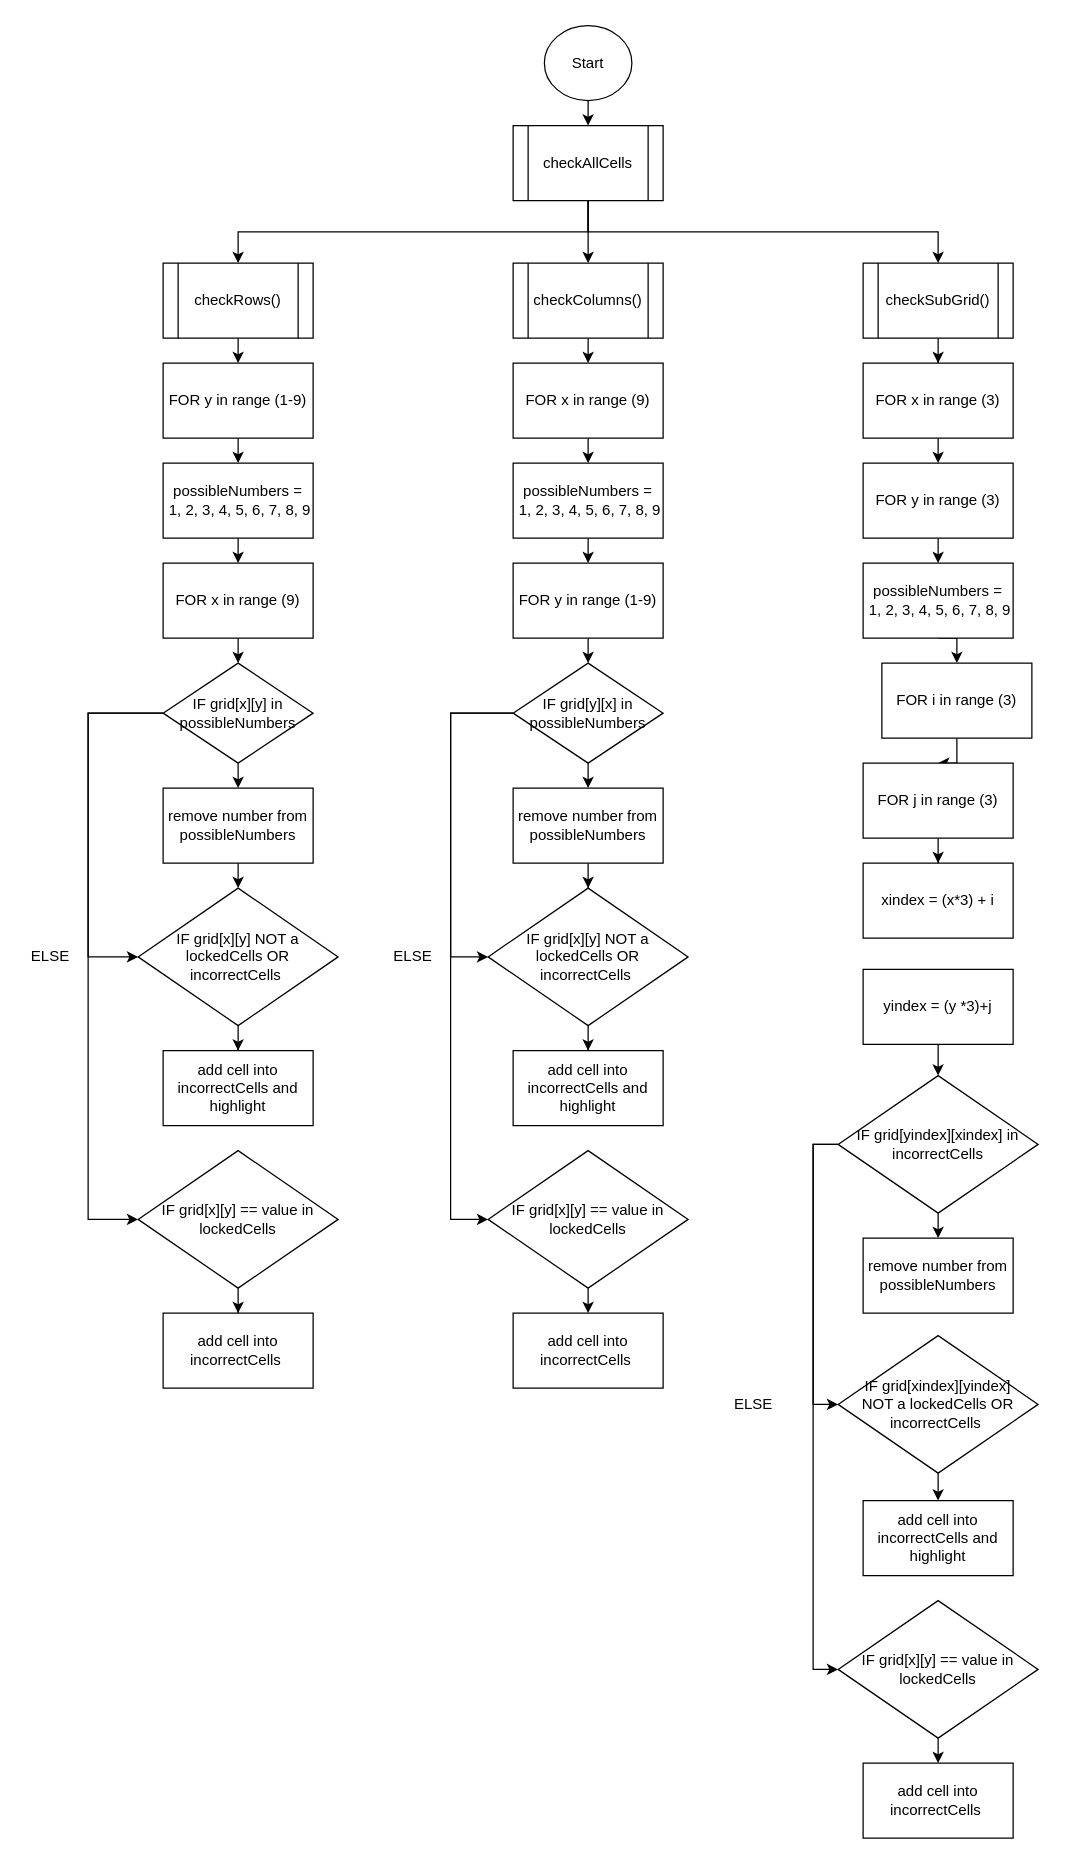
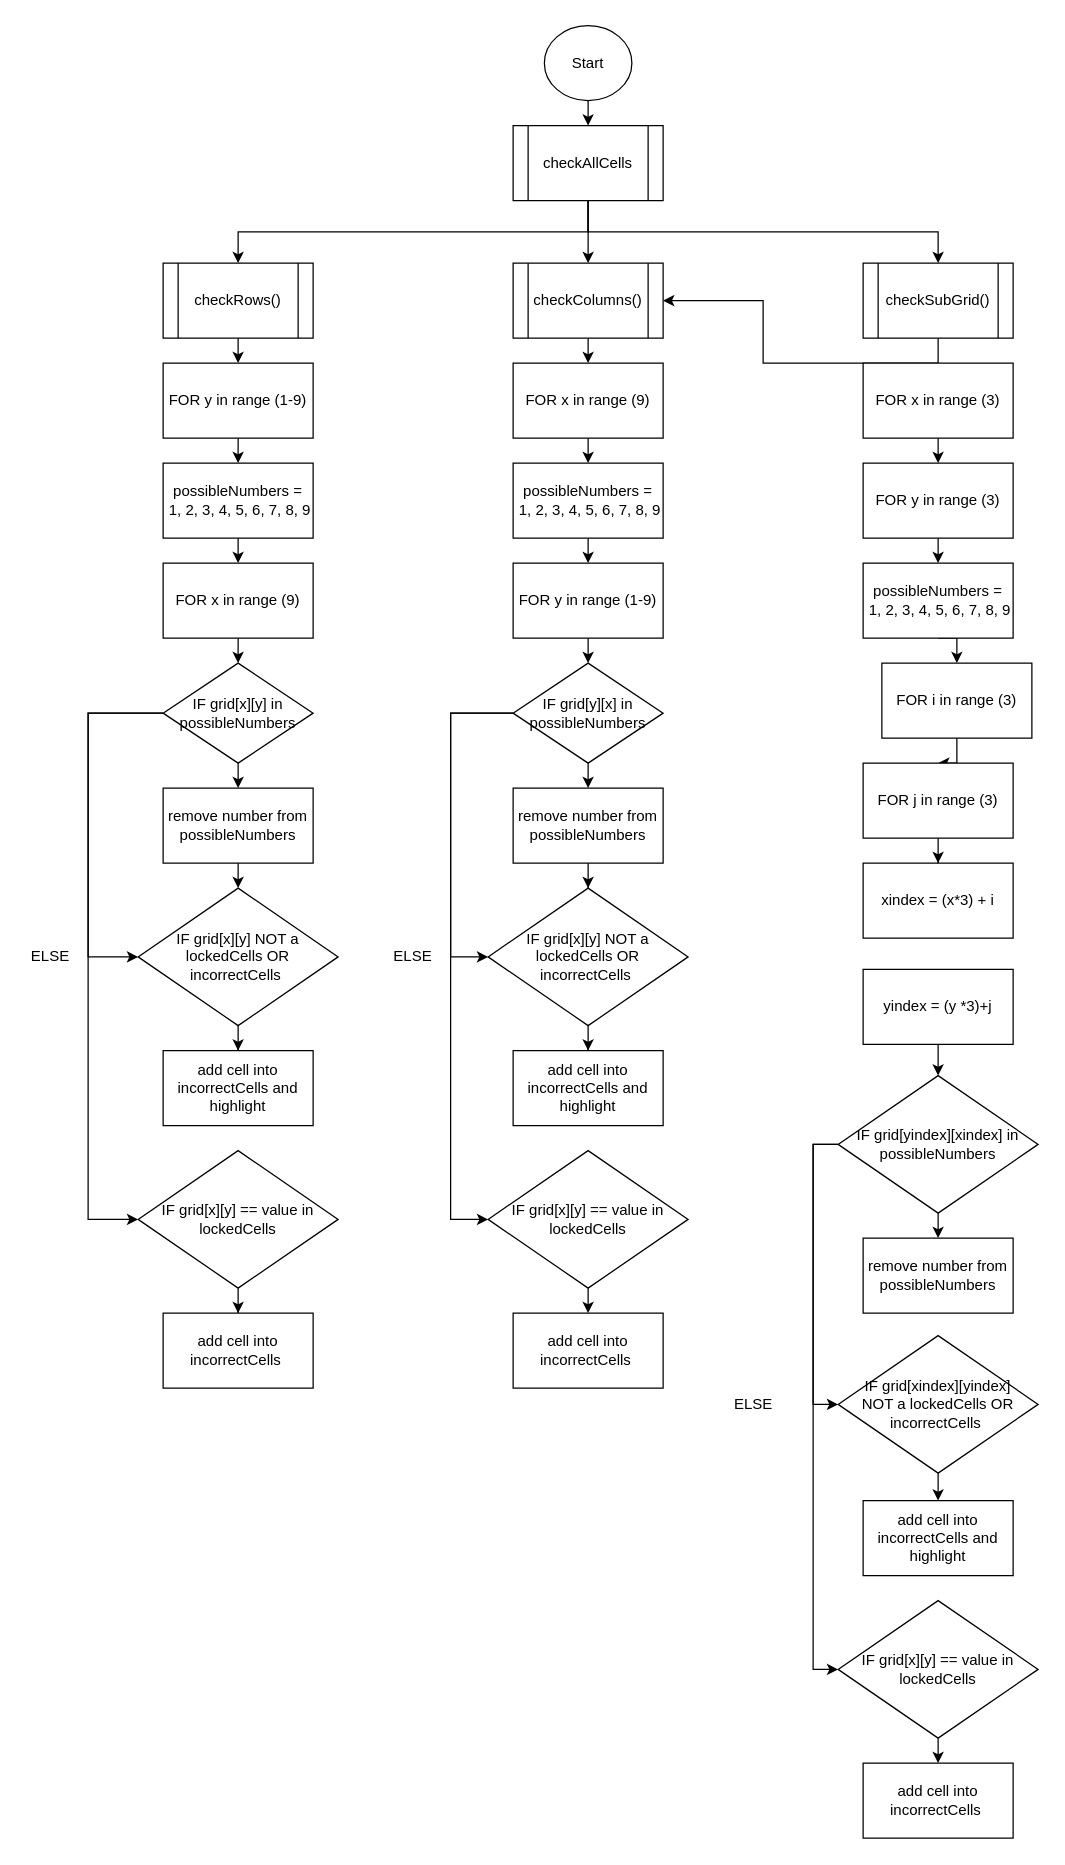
edge "checkSubGrid()" -> "FOR x in range (3)": now "checkSubGrid()" -> "checkColumns()"
node "IF grid[yindex][xindex] in incorrectCells": label "IF grid[yindex][xindex] in incorrectCells" -> "IF grid[yindex][xindex] in possibleNumbers"
